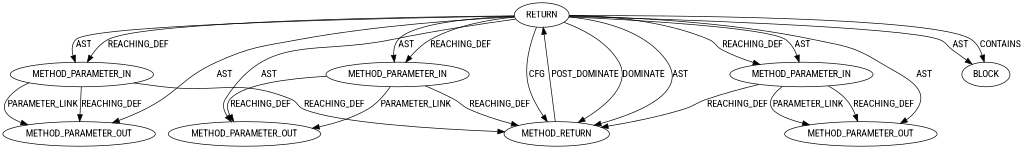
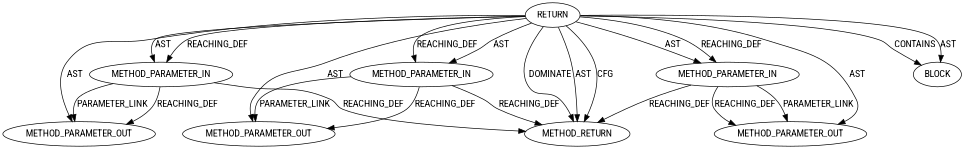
edge "METHOD_RETURN" -> "RETURN": removed, label "POST_DOMINATE"
